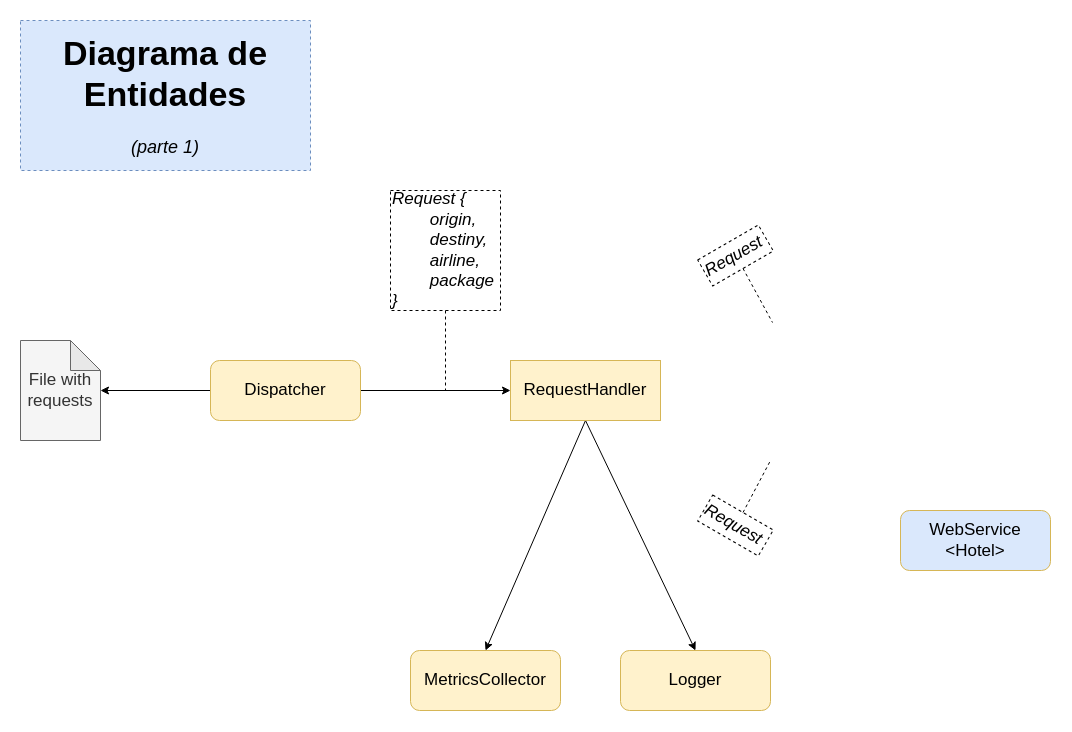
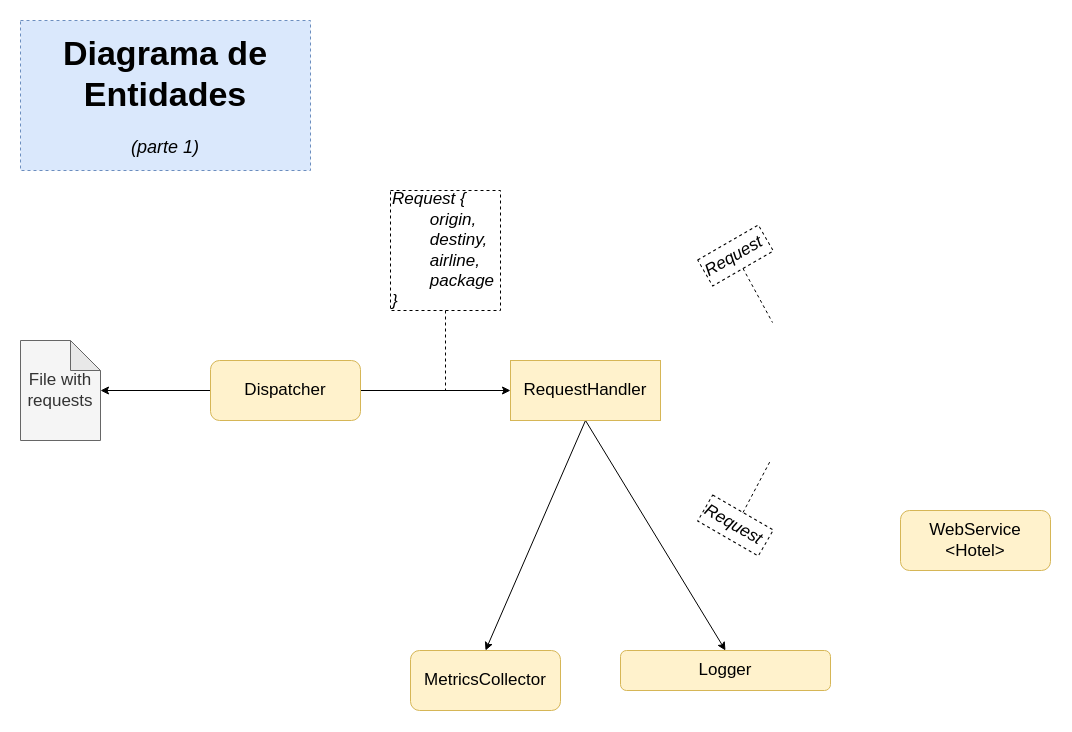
node "WebService <Hotel>": fillcolor #dae8fc -> #fff2cc
node "Logger": size 150x60 -> 210x40
